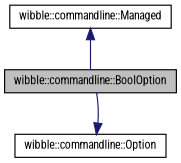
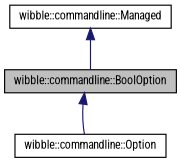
edge "wibble::commandline::BoolOption" -> "wibble::commandline::Option": reversed
